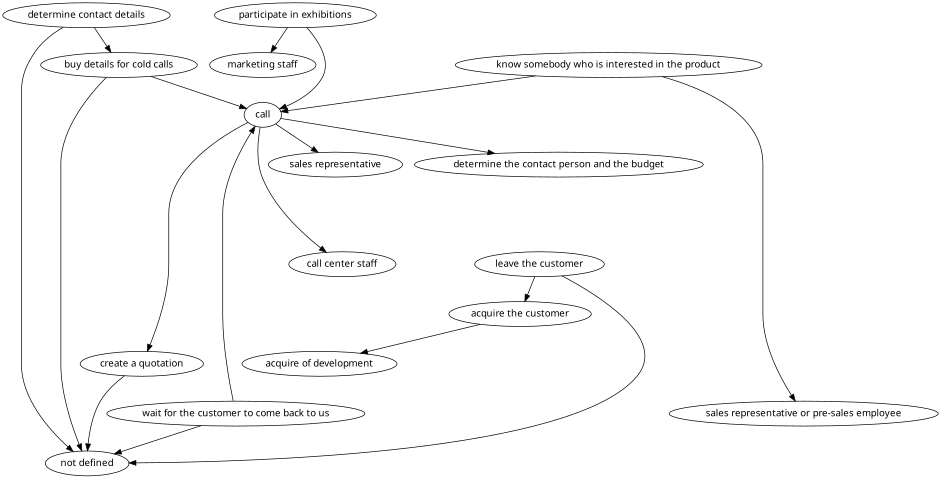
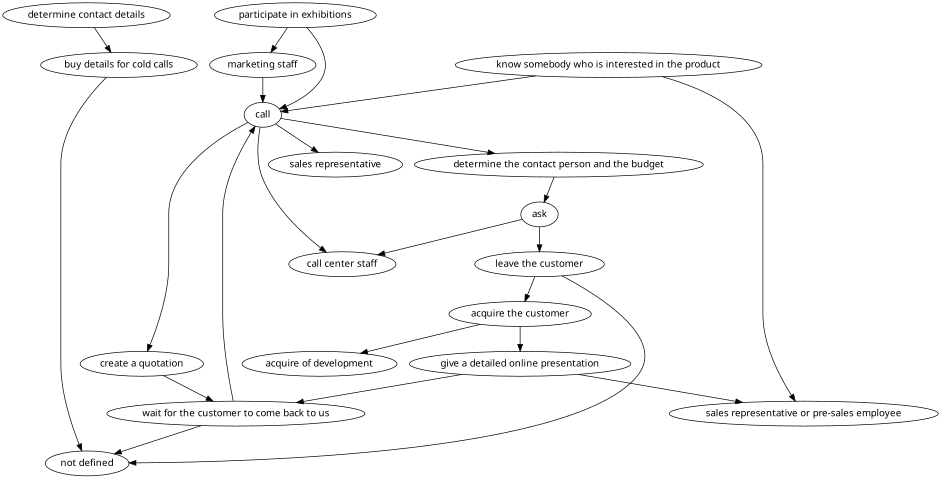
edge "buy details for cold calls" -> "call": now "marketing staff" -> "call"
node "ask": added
edge "determine contact details" -> "not defined": removed
node "give a detailed online presentation": added
edge "create a quotation" -> "not defined": now "create a quotation" -> "wait for the customer to come back to us"
